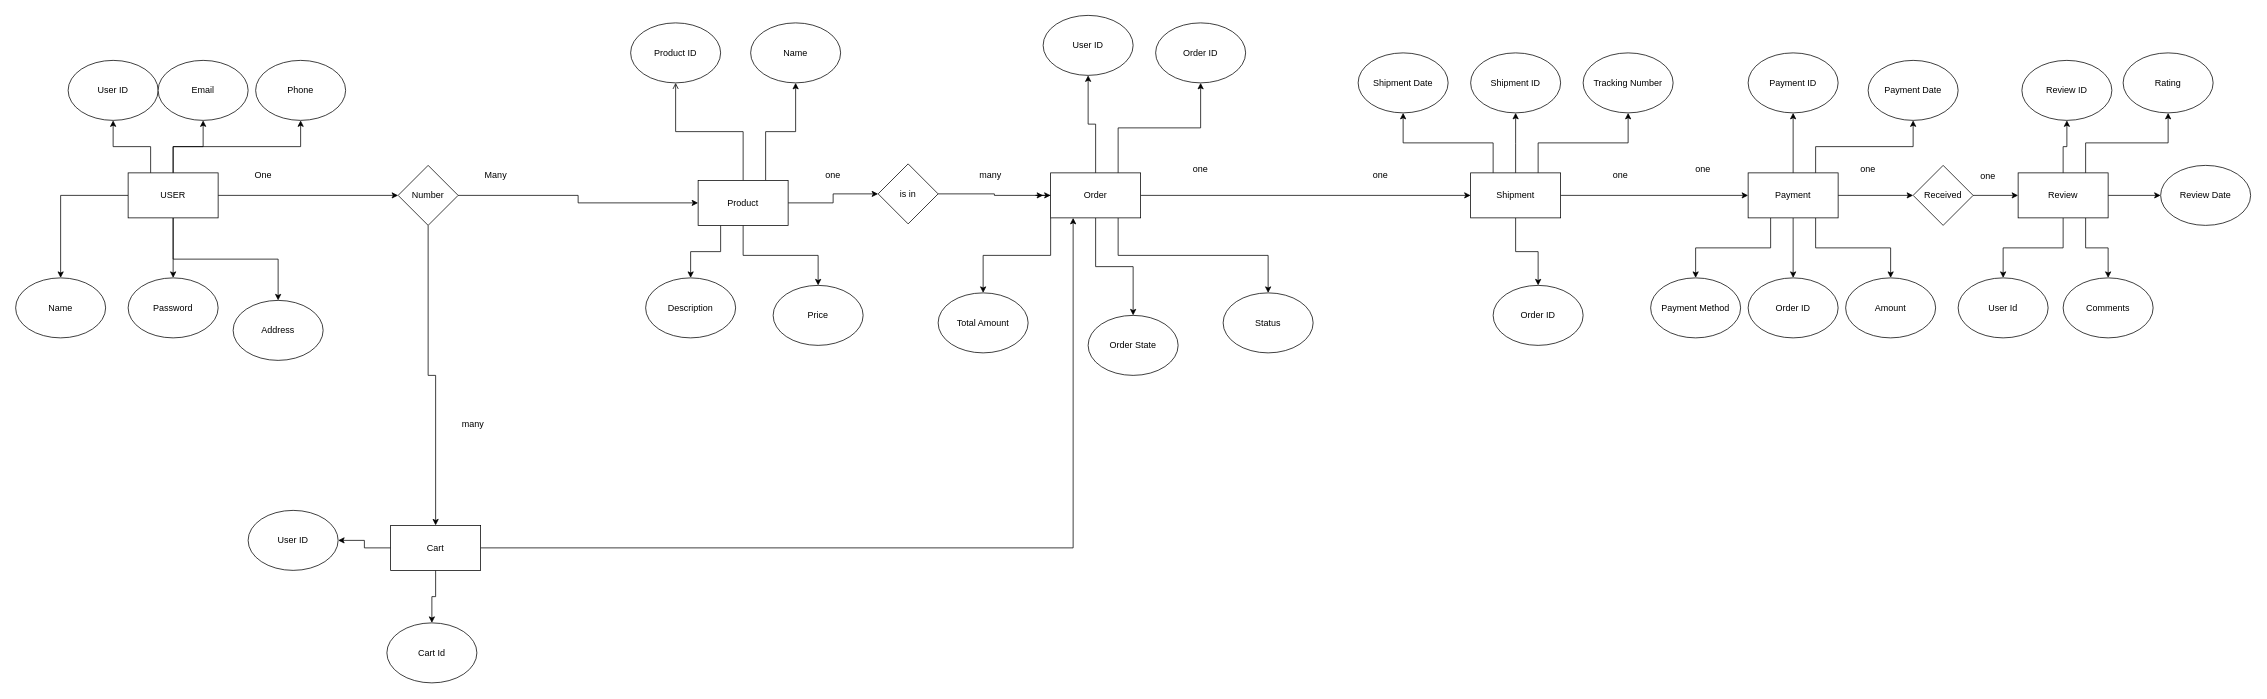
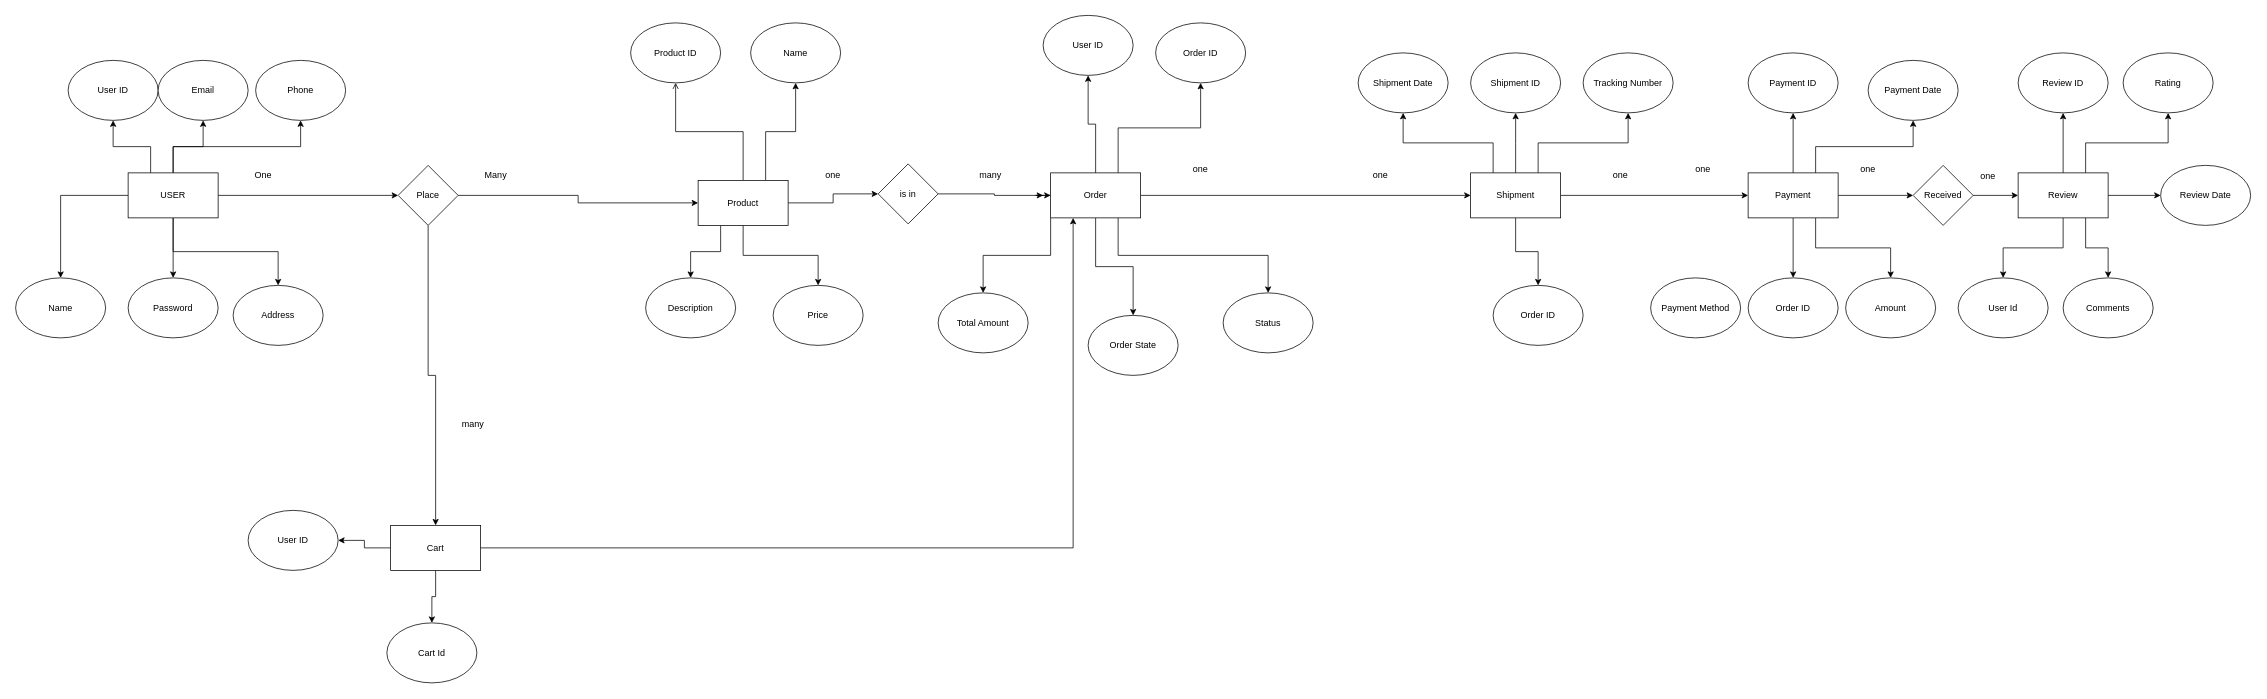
node "Review ID": moved (2067, 90) -> (2063, 83)
node "Number": label "Number" -> "Place"
edge "Payment" -> "Payment Method": removed
node "Address": moved (278, 330) -> (278, 315)
